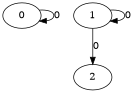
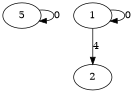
node "0": label "0" -> "5"
edge "1" -> "2": label "0" -> "4"
